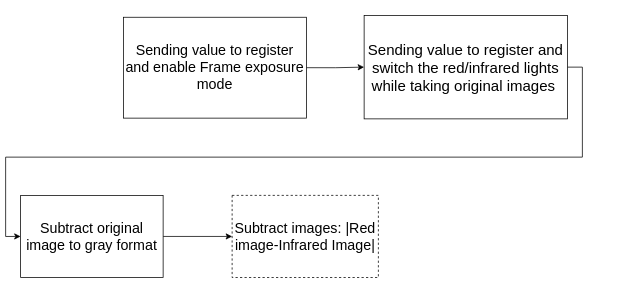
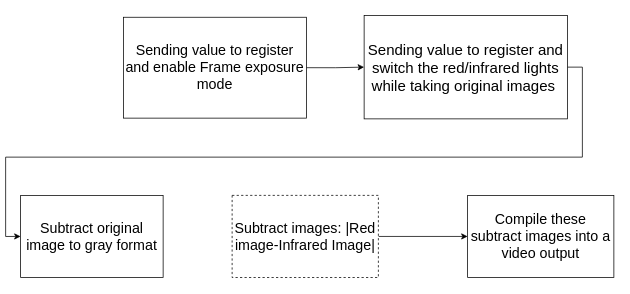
edge "Subtract original image to gray format" -> "Subtract images: |Red image-Infrared Image|": removed
edge "Subtract images: |Red image-Infrared Image|" -> "Compile these subtract images into a video output": added
node "Compile these subtract images into a video output": added
